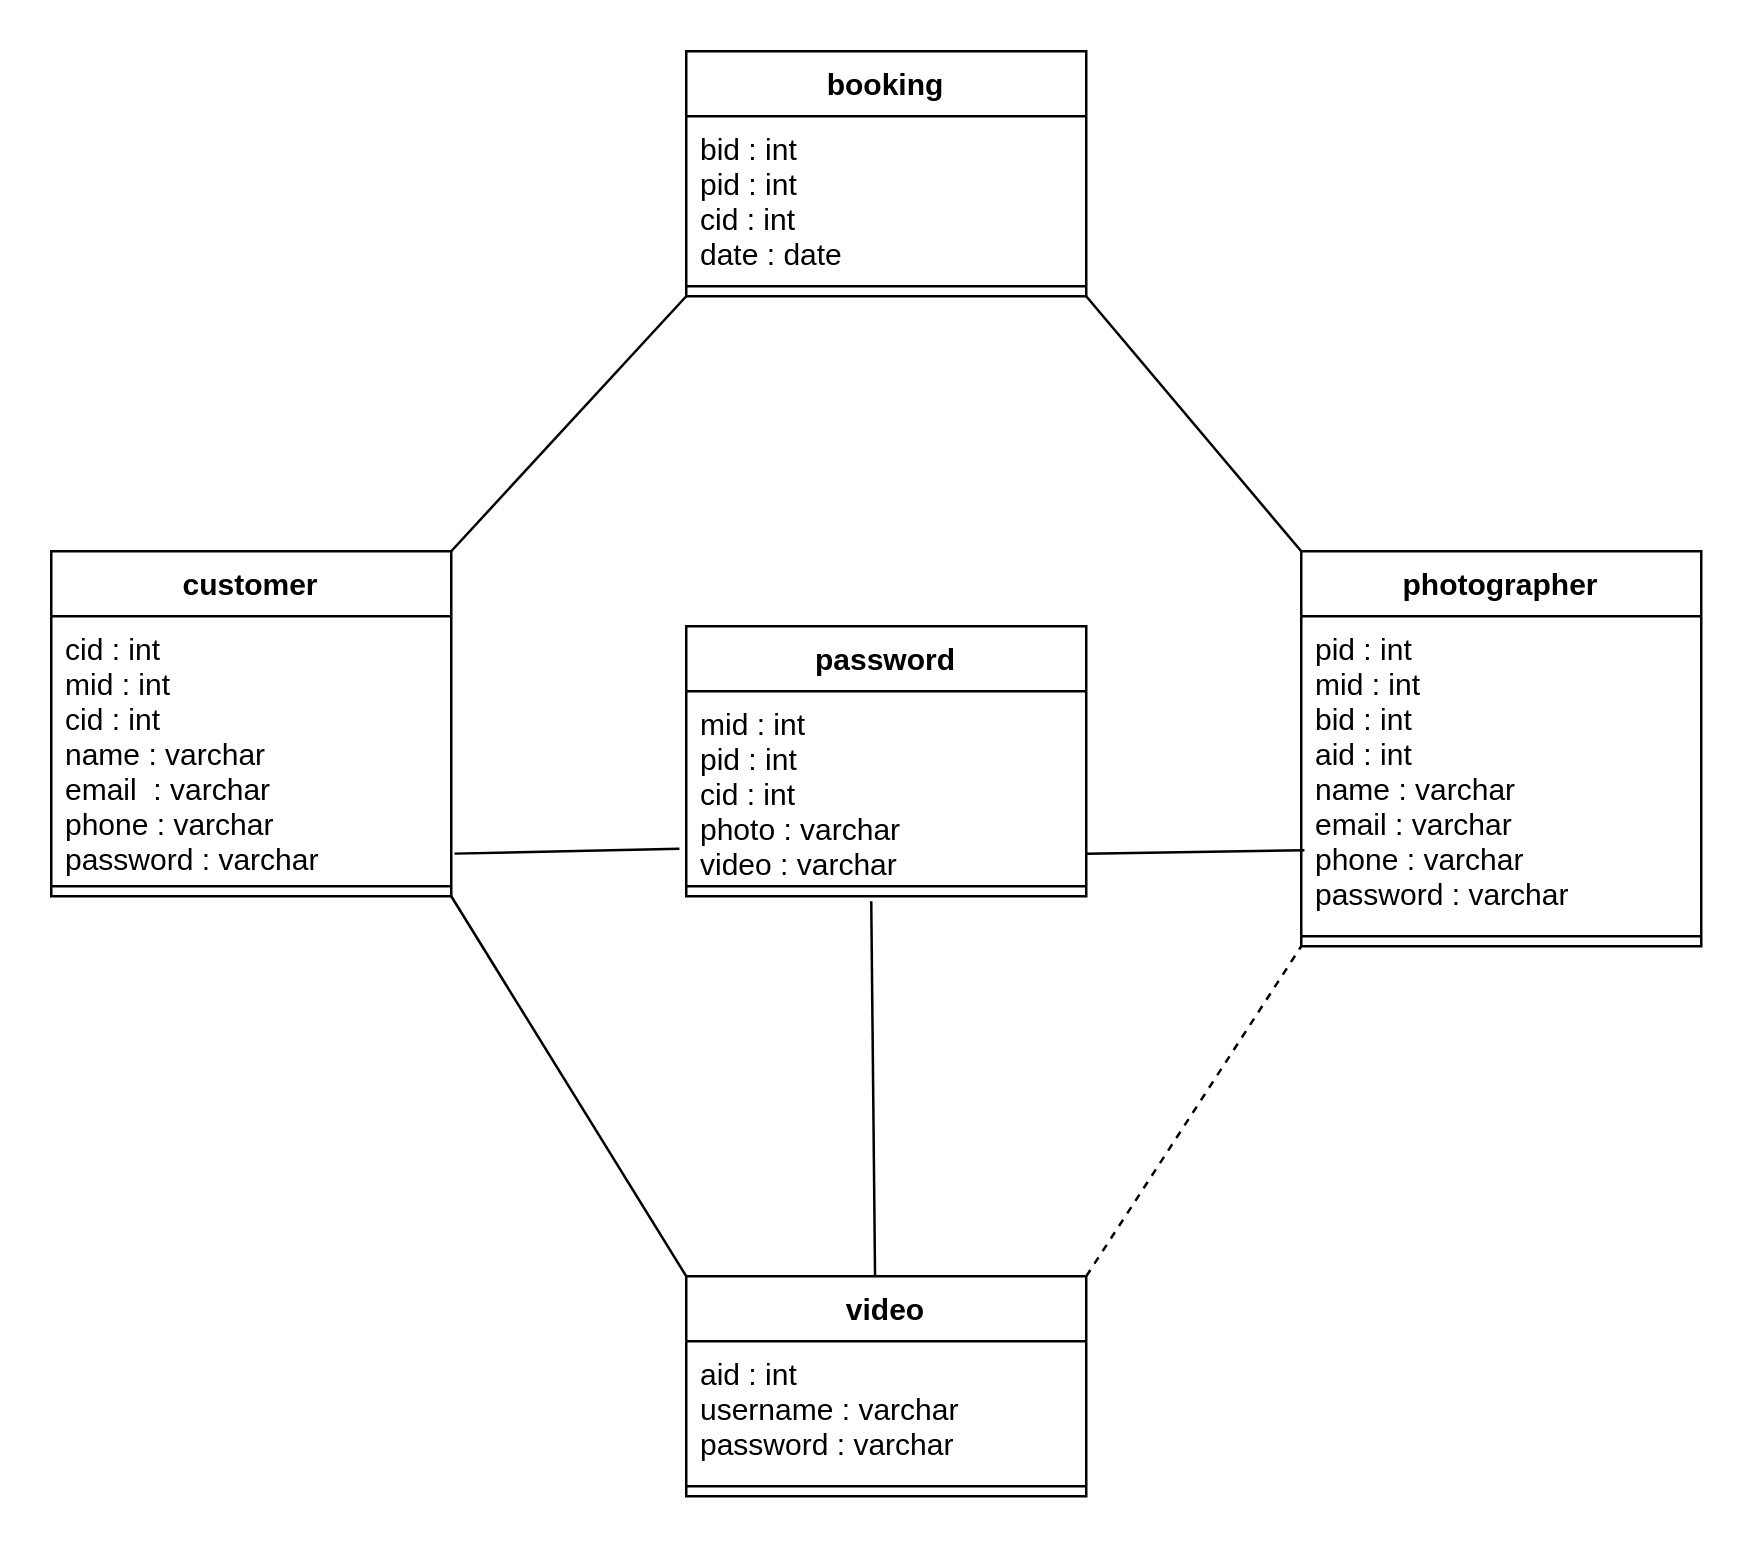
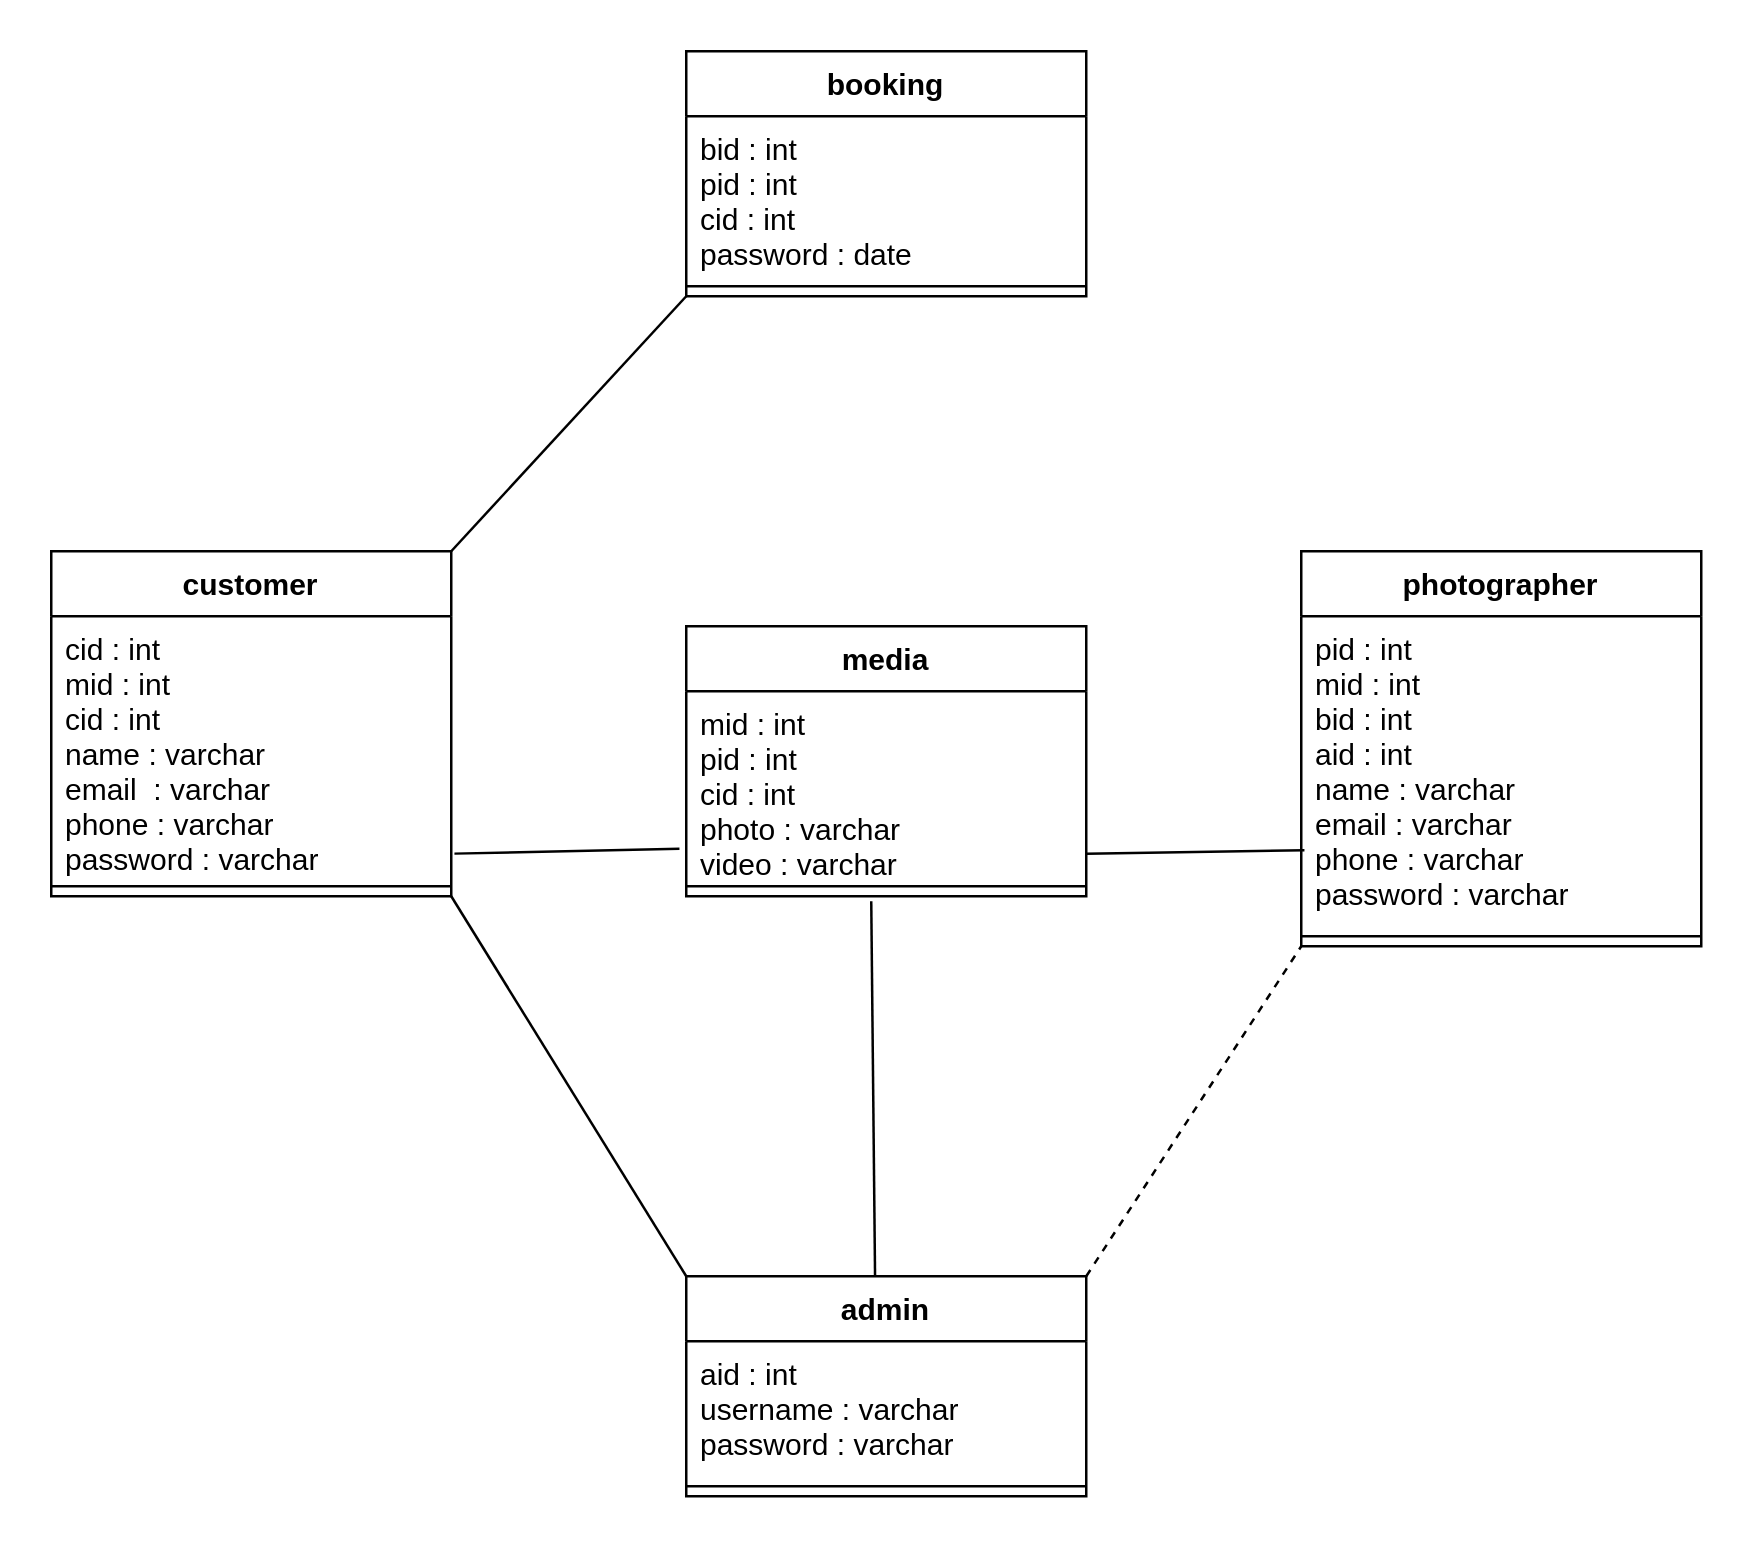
node "bid : int pid : int cid : int date : date": label "bid : int pid : int cid : int date : date" -> "bid : int pid : int cid : int password : date"
edge "booking" -- "photographer": removed
node "password": label "password" -> "media"
node "video": label "video" -> "admin"
